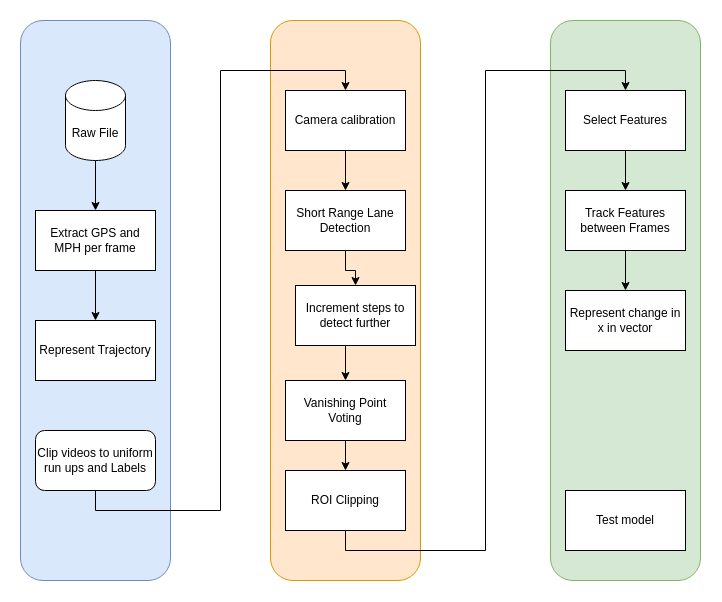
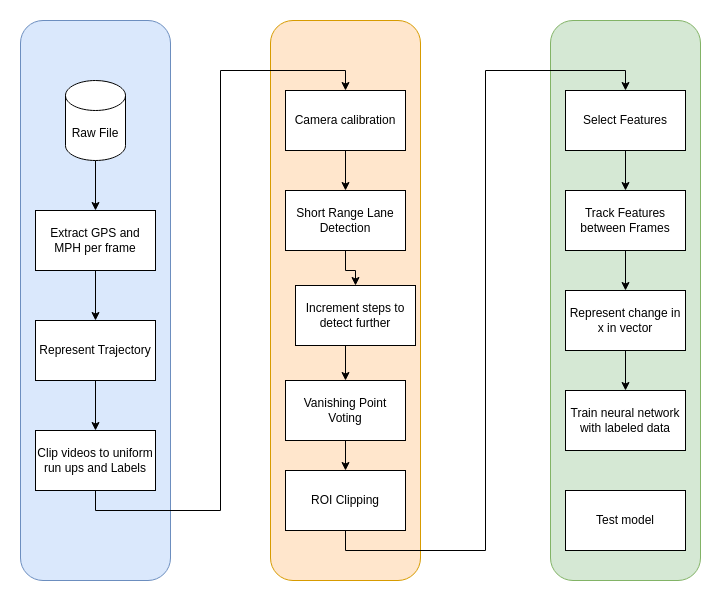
edge "Represent change in x in vector" -> "Train neural network with labeled data": added
edge "Represent Trajectory" -> "Clip videos to uniform run ups and Labels": added
node "Train neural network with labeled data": added
node "Clip videos to uniform run ups and Labels": shape rounded rectangle -> rectangle
